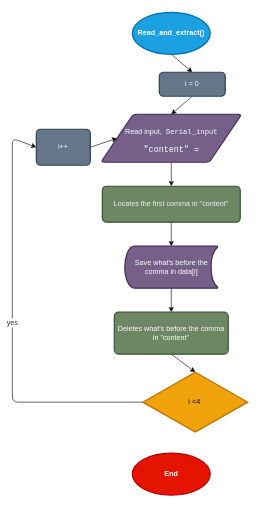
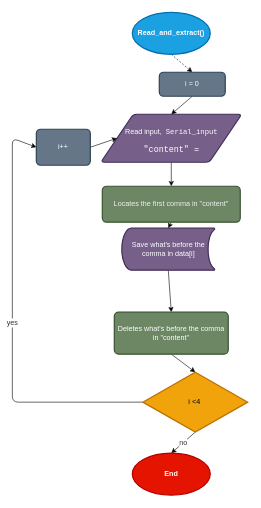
edge "Read_and_extract()" -> "i = 0": style solid -> dashed
node "Save what's before the comma in data[i]": moved (171, 267) -> (168, 249)
edge "i <4" -> "End": added, label "no"
